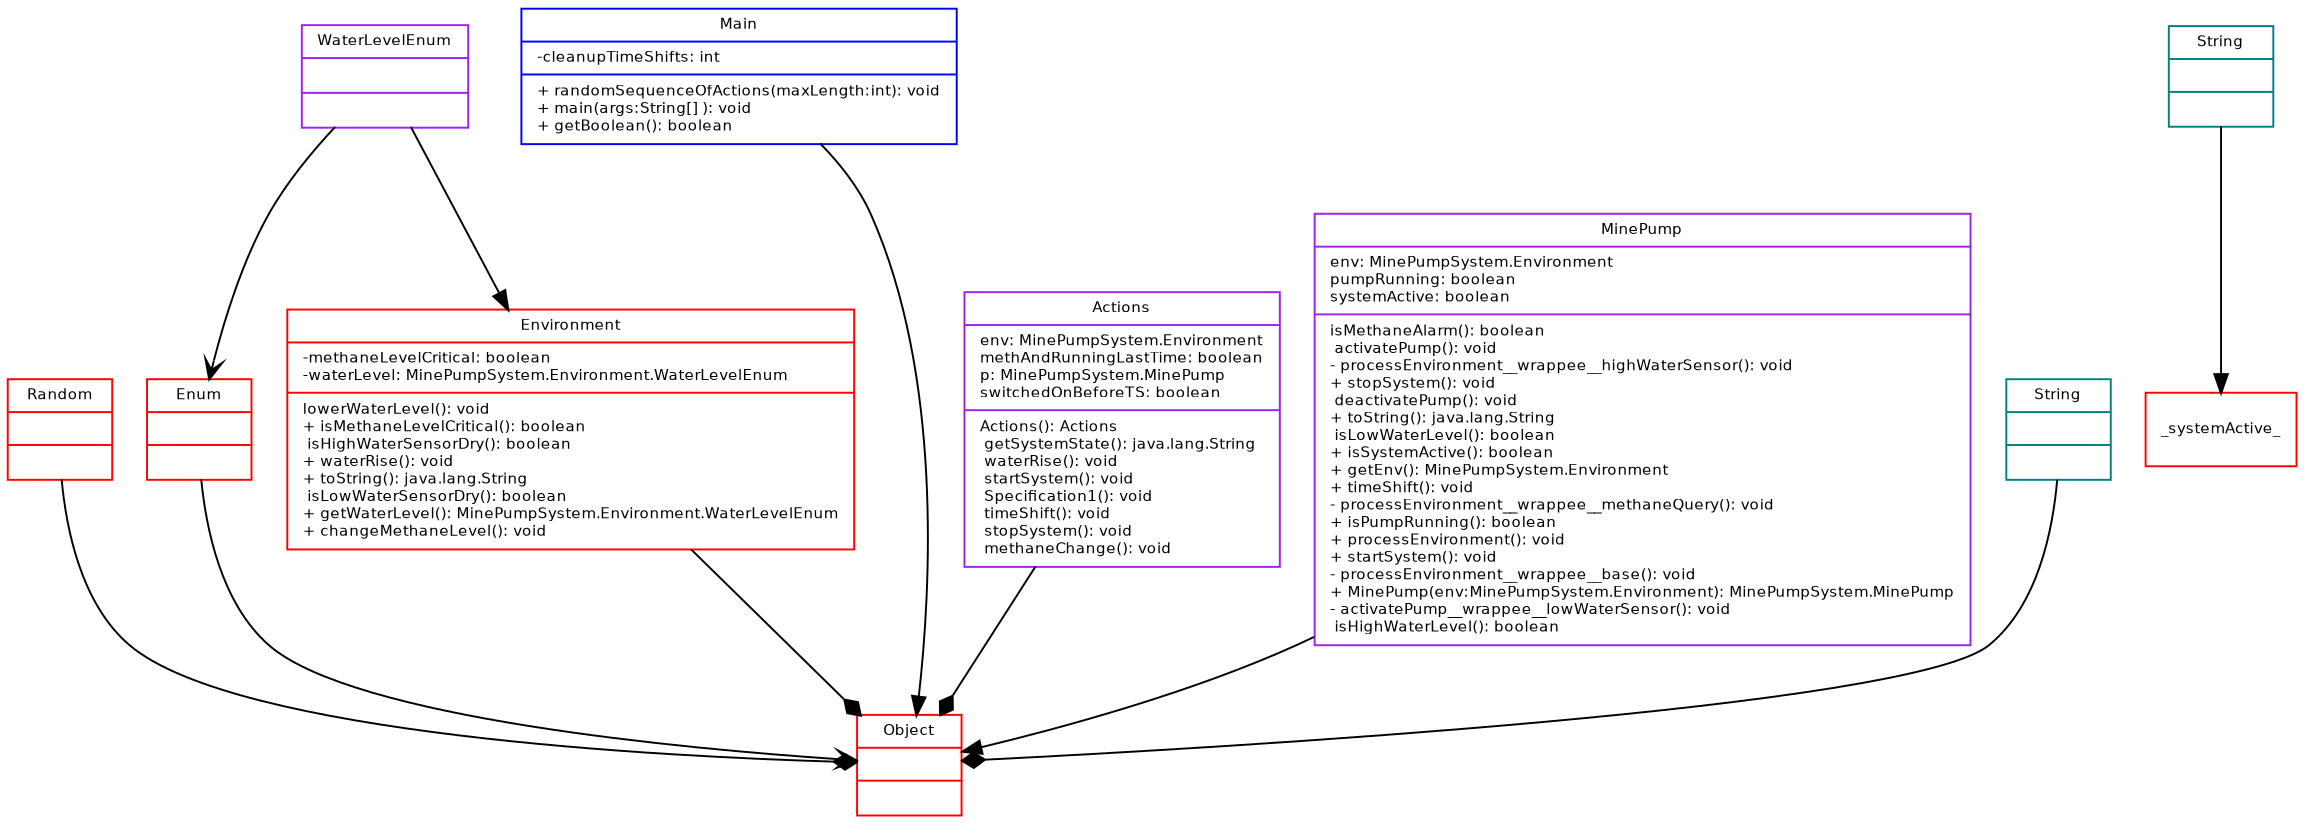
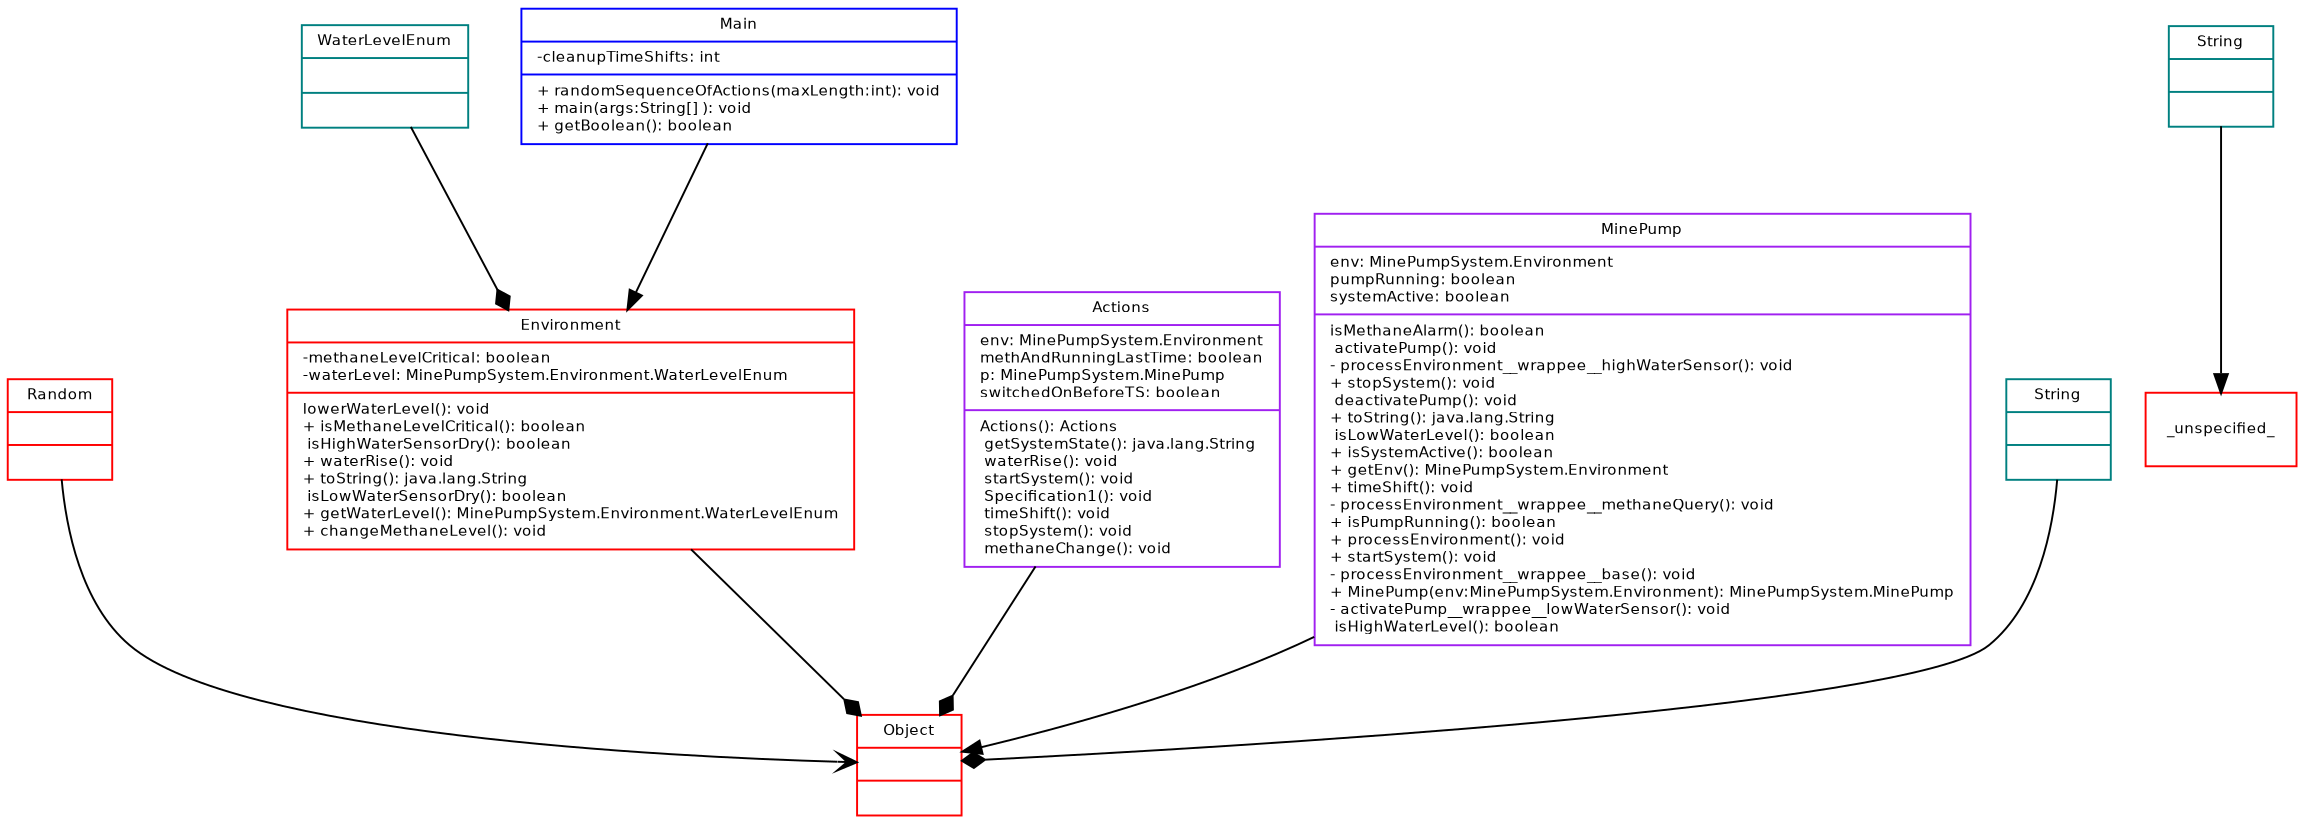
node "WaterLevelEnum": color purple -> teal
edge "WaterLevelEnum" -> "Environment": arrowhead normal -> diamond
edge "Main" -> "Object": now "Main" -> "Environment"
node "Enum": removed
node "_systemActive_": label "_systemActive_" -> "_unspecified_"
edge "Random" -> "Object": arrowhead diamond -> vee
